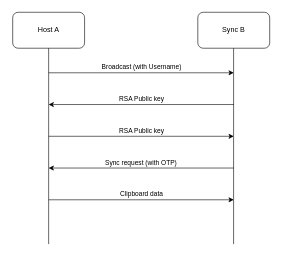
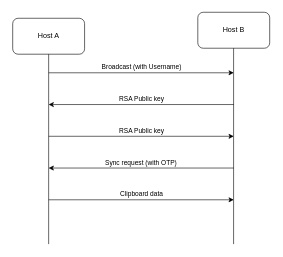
node "Host A": moved (48, 30) -> (48, 36)
node "Sync B": label "Sync B" -> "Host B"
